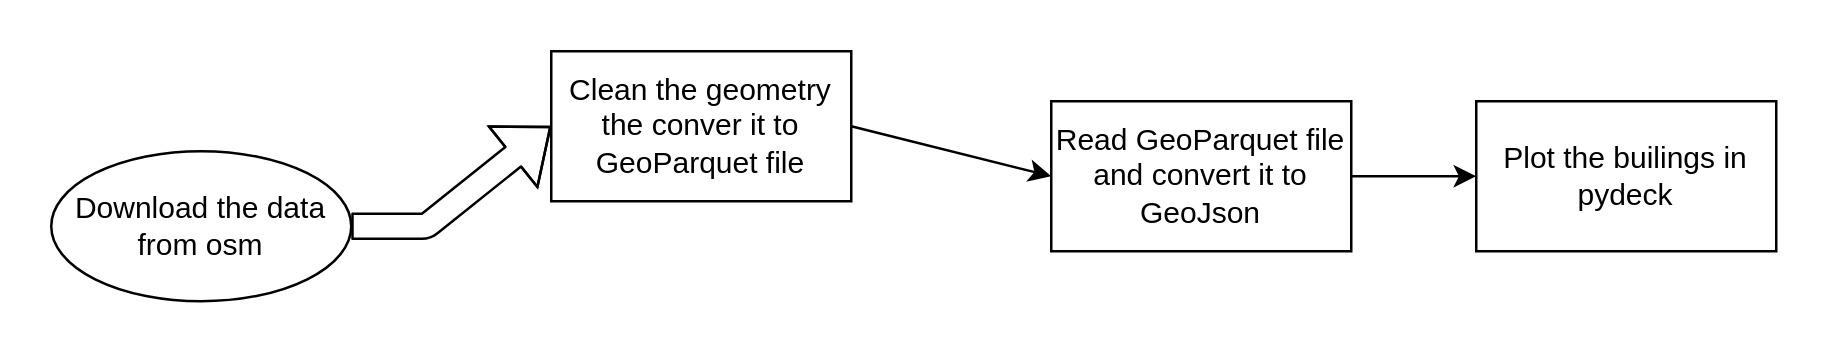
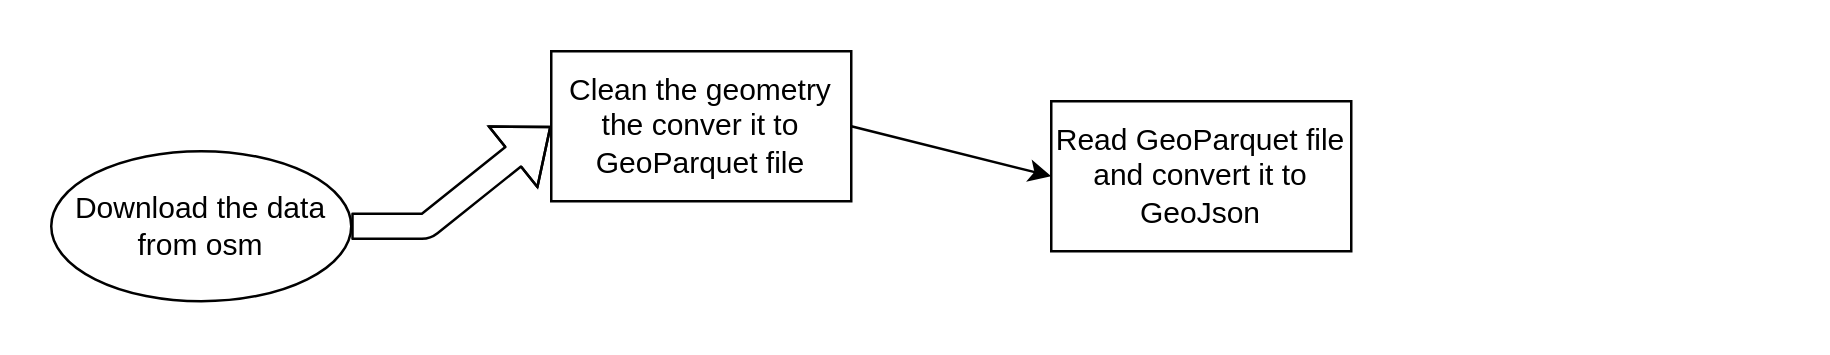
edge "Read GeoParquet file and convert it to GeoJson" -> "Plot the builings in pydeck": removed
node "Plot the builings in pydeck": removed
